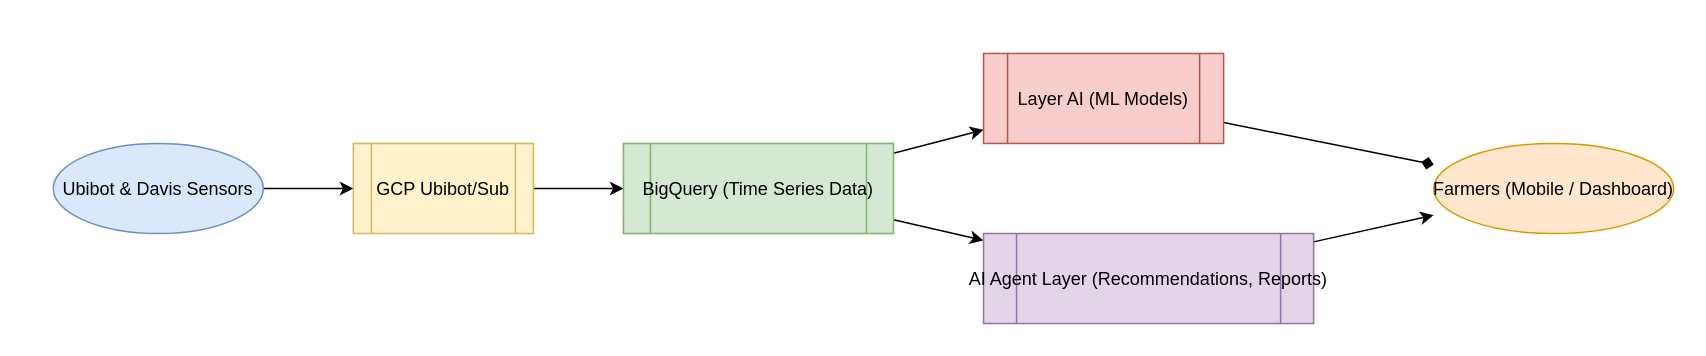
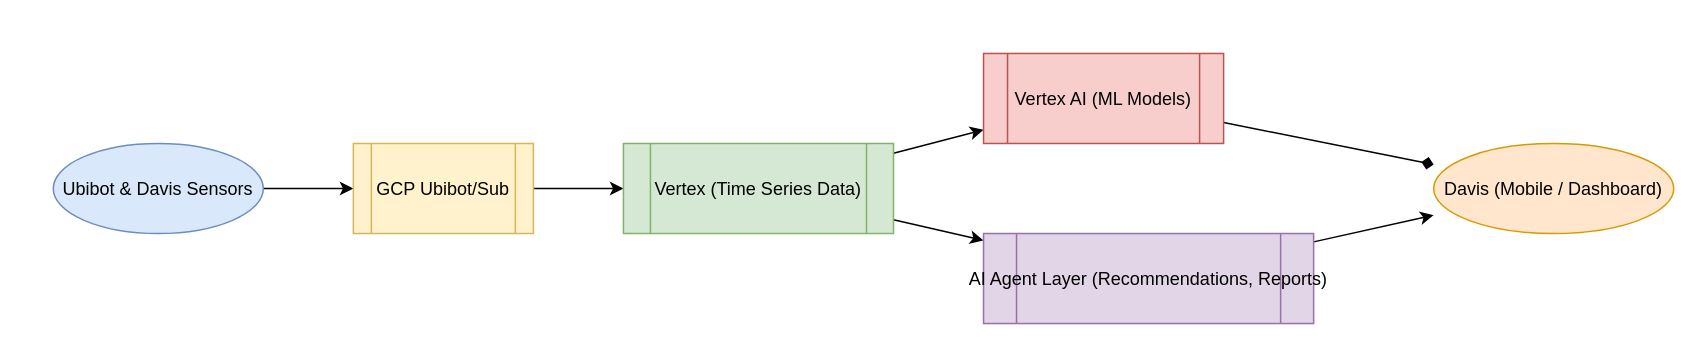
node "Layer AI (ML Models)": label "Layer AI (ML Models)" -> "Vertex AI (ML Models)"
node "BigQuery (Time Series Data)": label "BigQuery (Time Series Data)" -> "Vertex (Time Series Data)"
node "Farmers (Mobile / Dashboard)": label "Farmers (Mobile / Dashboard)" -> "Davis (Mobile / Dashboard)"
